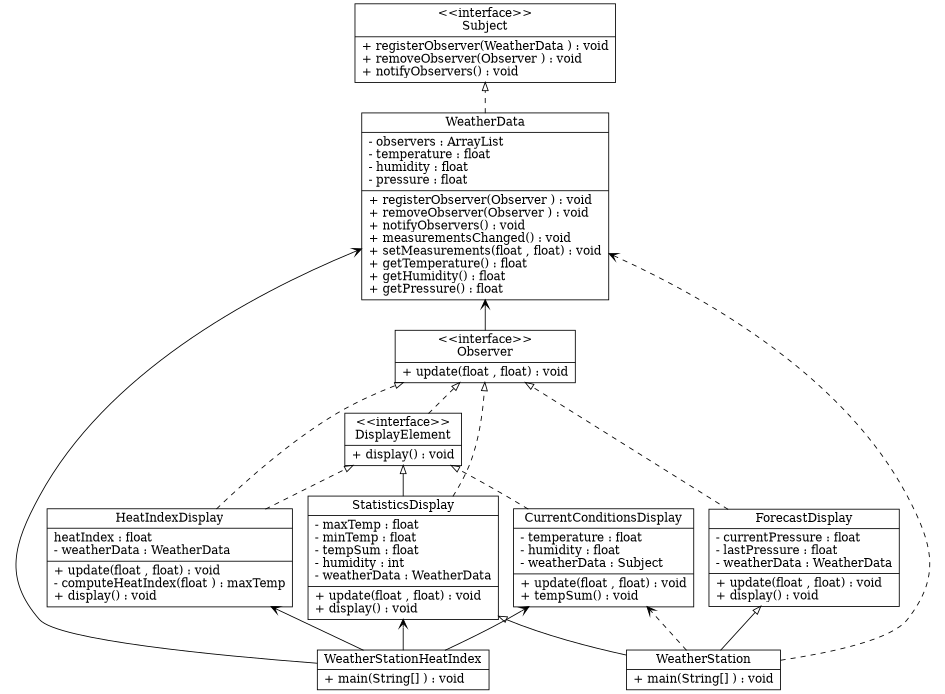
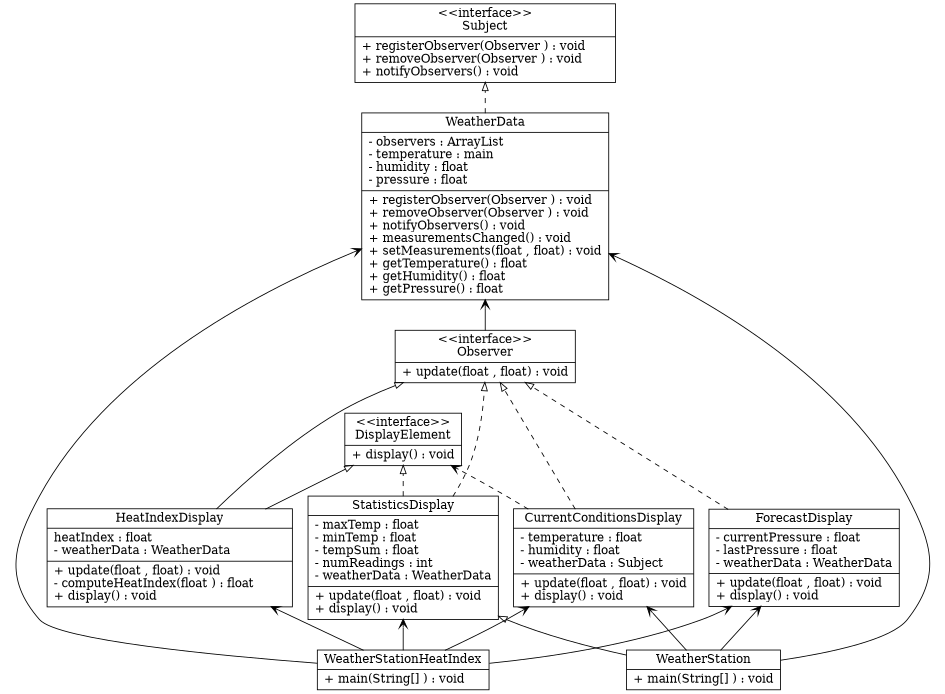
node "Subject": text "+ registerObserver(WeatherData ) : void" -> "+ registerObserver(Observer ) : void"
node "WeatherData": text "- temperature : float" -> "- temperature : main"
edge "DisplayElement" -> "Observer": now "CurrentConditionsDisplay" -> "Observer"
edge "HeatIndexDisplay" -> "Observer": style dashed -> solid
edge "WeatherStation" -> "WeatherData": style dashed -> solid
edge "StatisticsDisplay" -> "DisplayElement": style solid -> dashed
edge "HeatIndexDisplay" -> "DisplayElement": style dashed -> solid
edge "CurrentConditionsDisplay" -> "DisplayElement": arrowhead onormal -> vee
node "StatisticsDisplay": text "- humidity : int" -> "- numReadings : int"
node "HeatIndexDisplay": text "- computeHeatIndex(float ) : maxTemp" -> "- computeHeatIndex(float ) : float"
node "CurrentConditionsDisplay": text "+ tempSum() : void" -> "+ display() : void"
edge "WeatherStation" -> "ForecastDisplay": arrowhead onormal -> vee
edge "WeatherStation" -> "CurrentConditionsDisplay": style dashed -> solid
edge "WeatherStationHeatIndex" -> "ForecastDisplay": added
